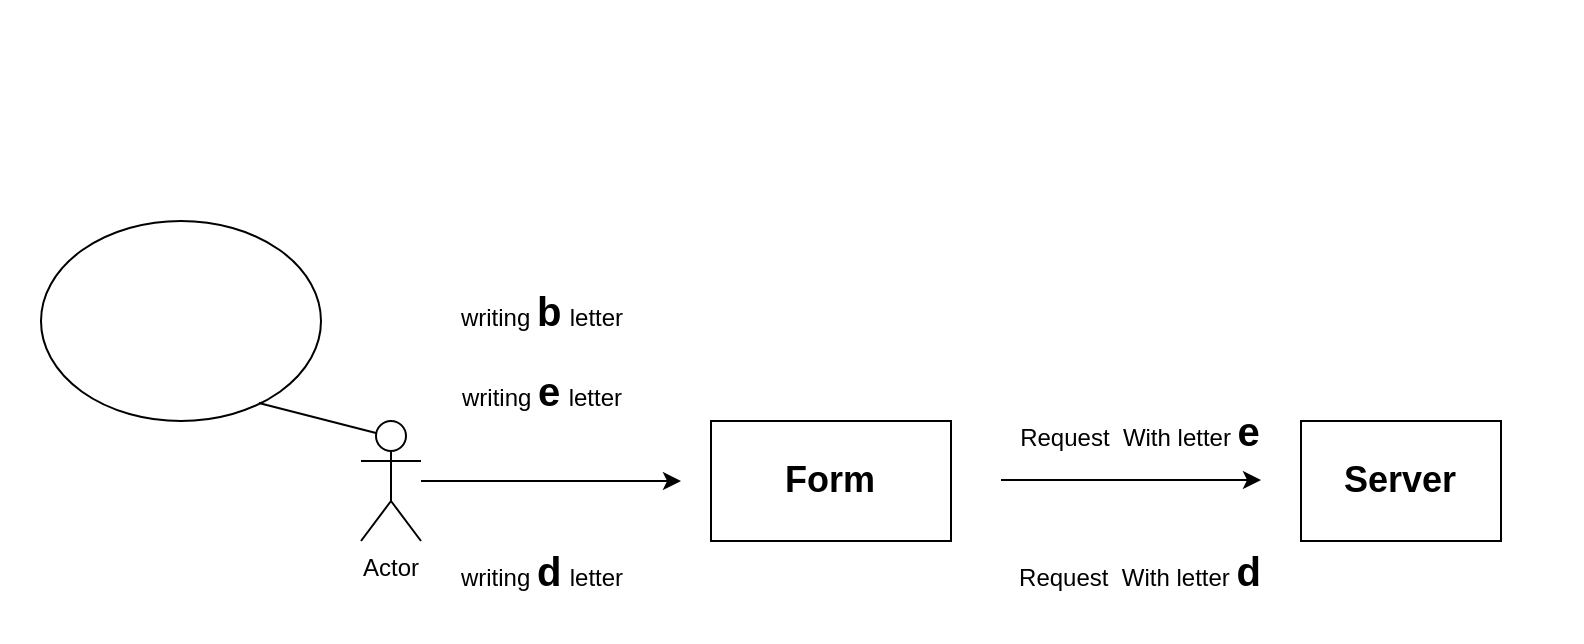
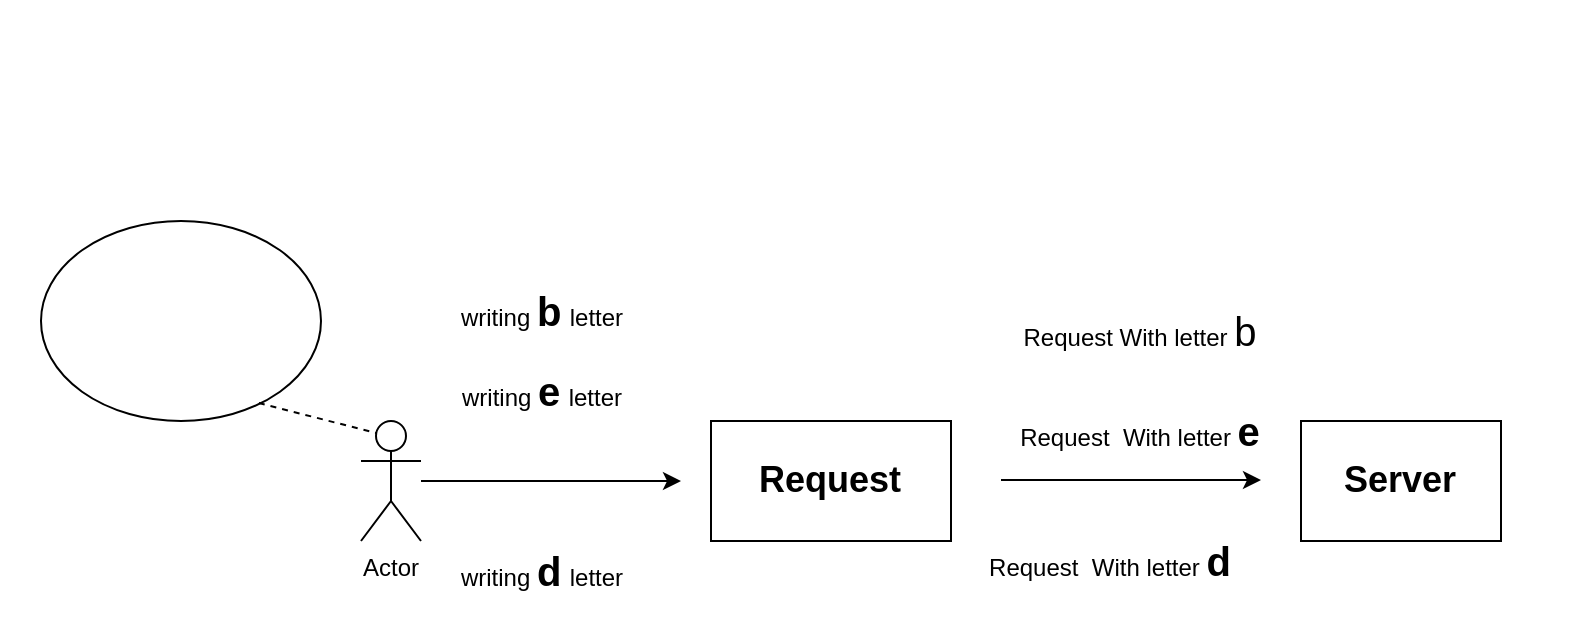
node "Request With letter b": added
edge "Intend to search for BED" -- "Actor": style solid -> dashed
node "Form": label "Form" -> "Request"
node "Request With letter d": moved (1141, 571) -> (1111, 561)
